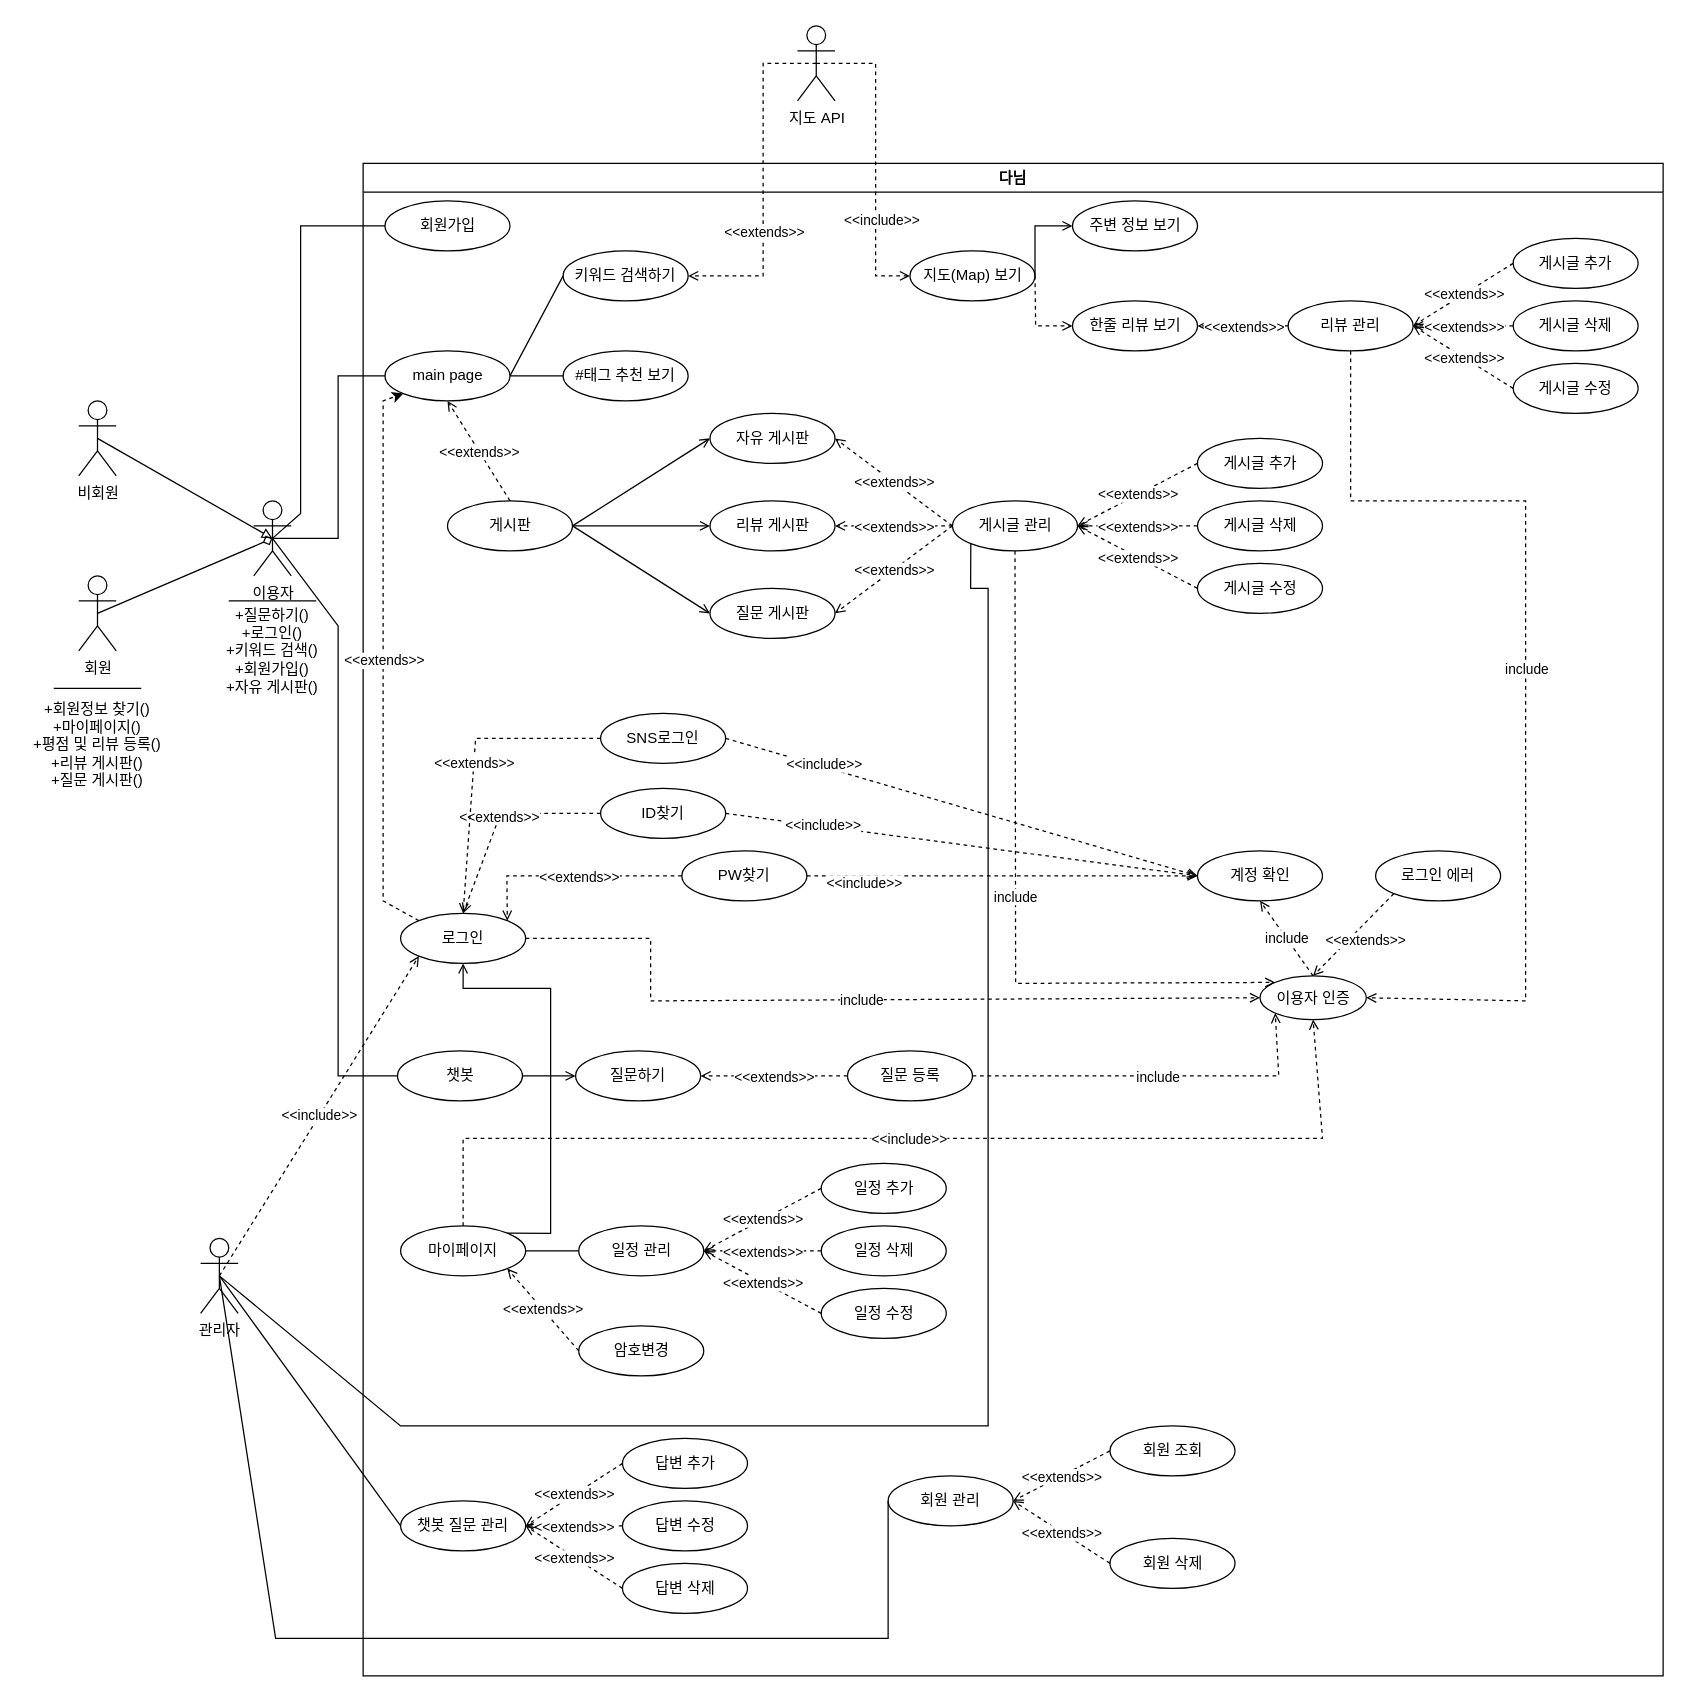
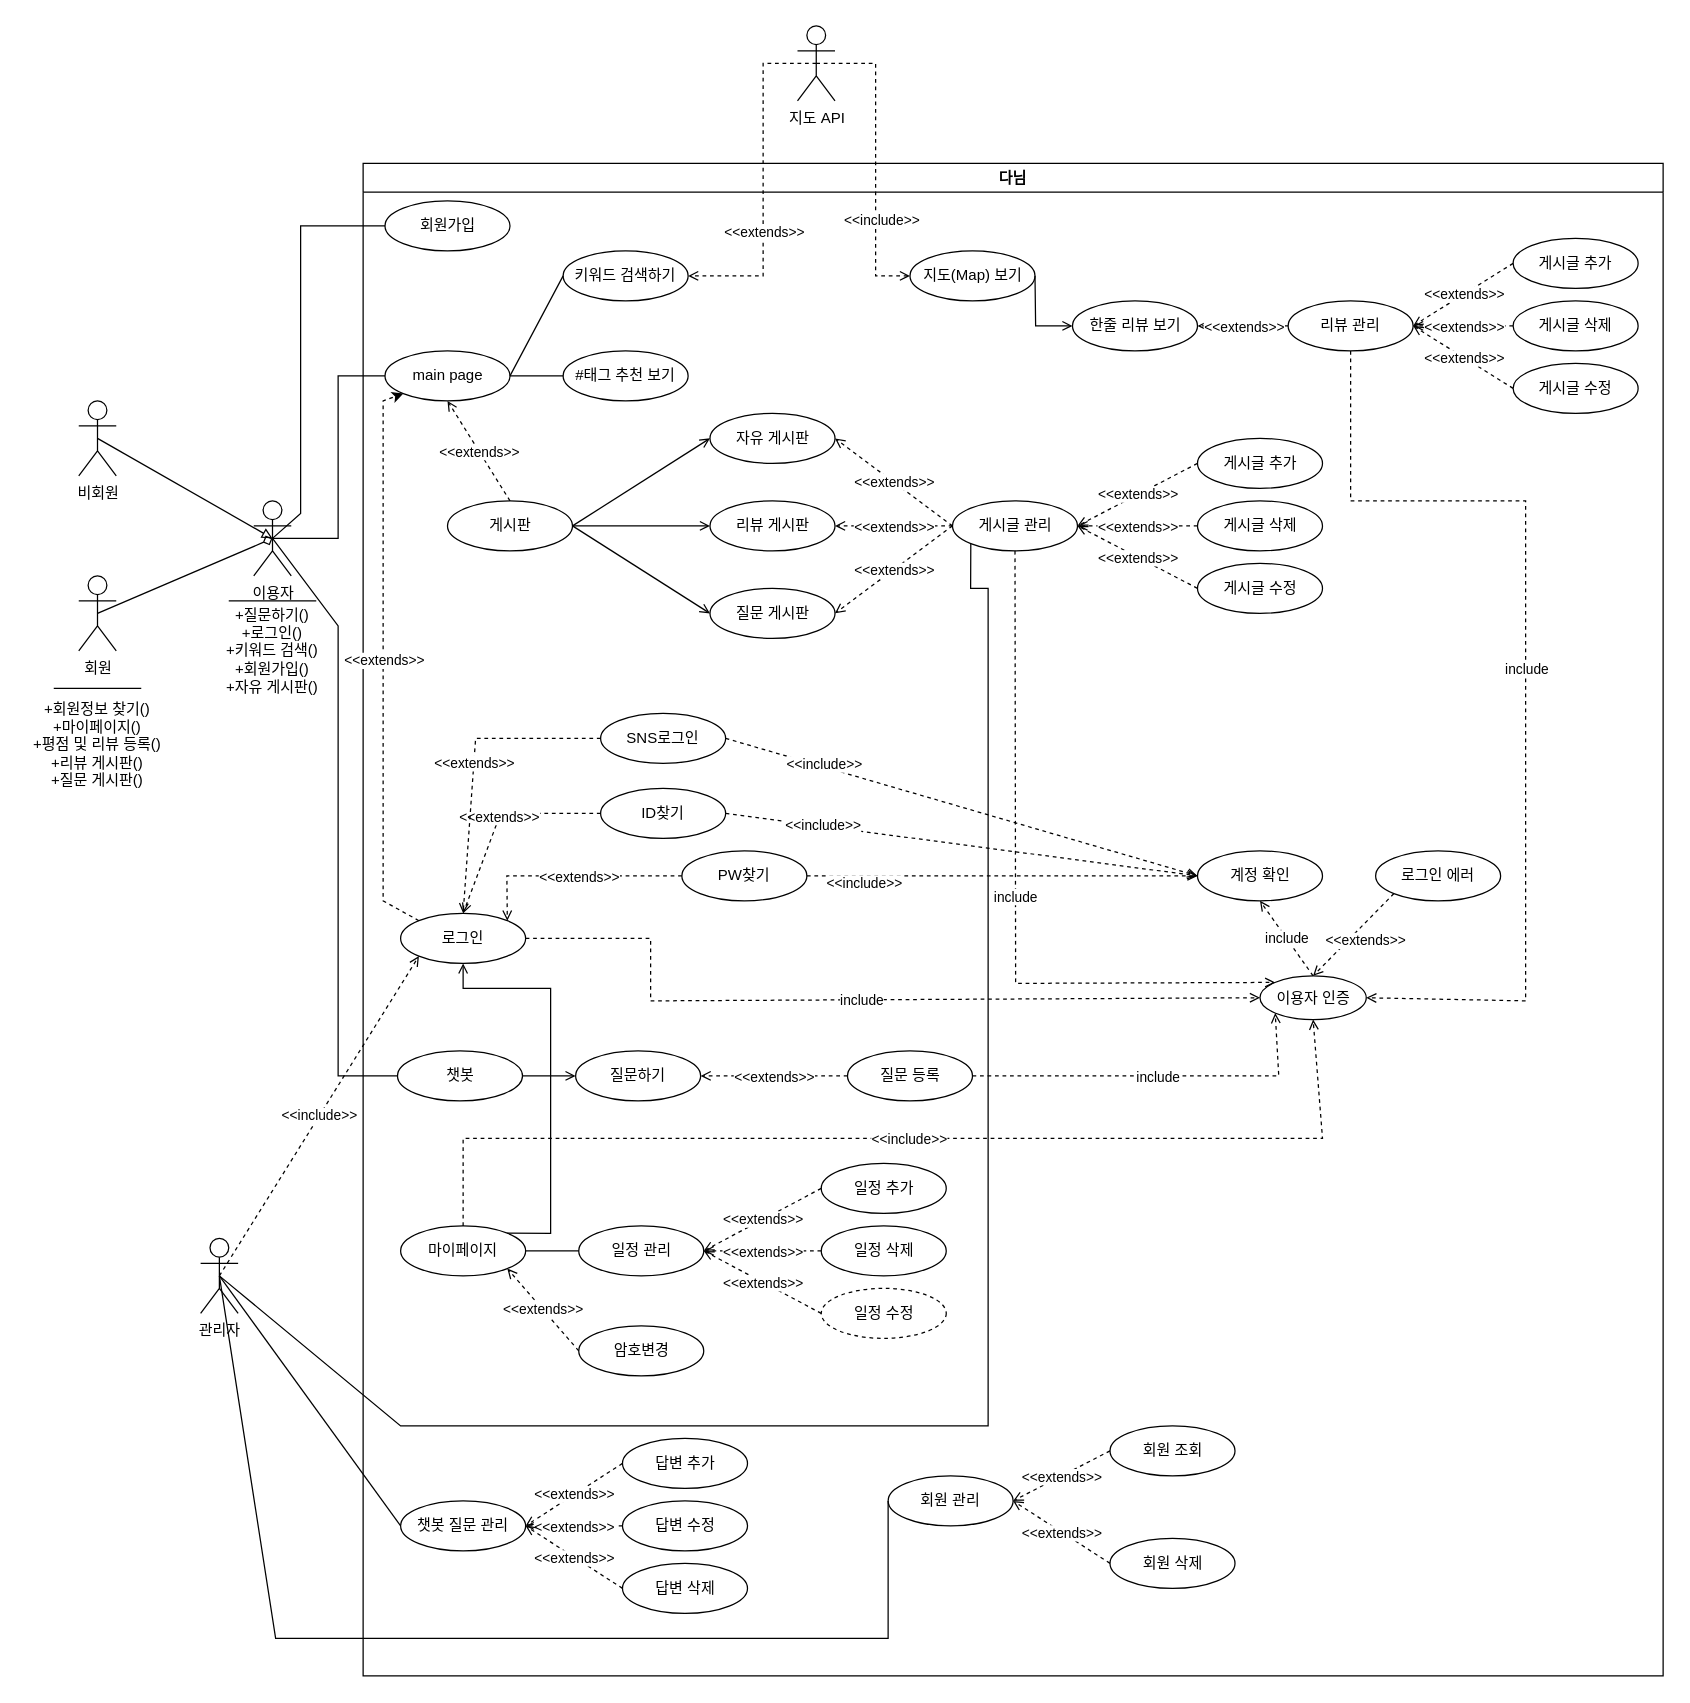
node "주변 정보 보기": removed
edge "지도(Map) 보기" -> "주변 정보 보기": removed
edge "지도(Map) 보기" -> "한줄 리뷰 보기": style dashed -> solid
node "일정 수정": style solid -> dashed
